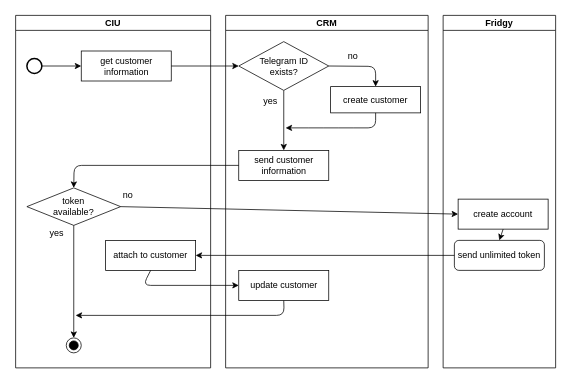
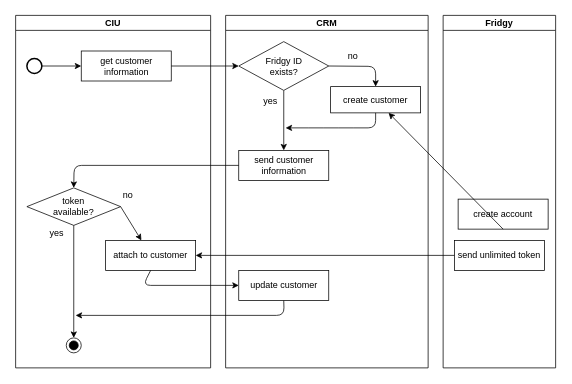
node "Telegram ID exists?": label "Telegram ID exists?" -> "Fridgy ID exists?"
edge "token available?" -> "create account": now "token available?" -> "attach to customer"
edge "create account" -> "send unlimited token": now "create account" -> "create customer"
node "send unlimited token": shape rounded rectangle -> rectangle
